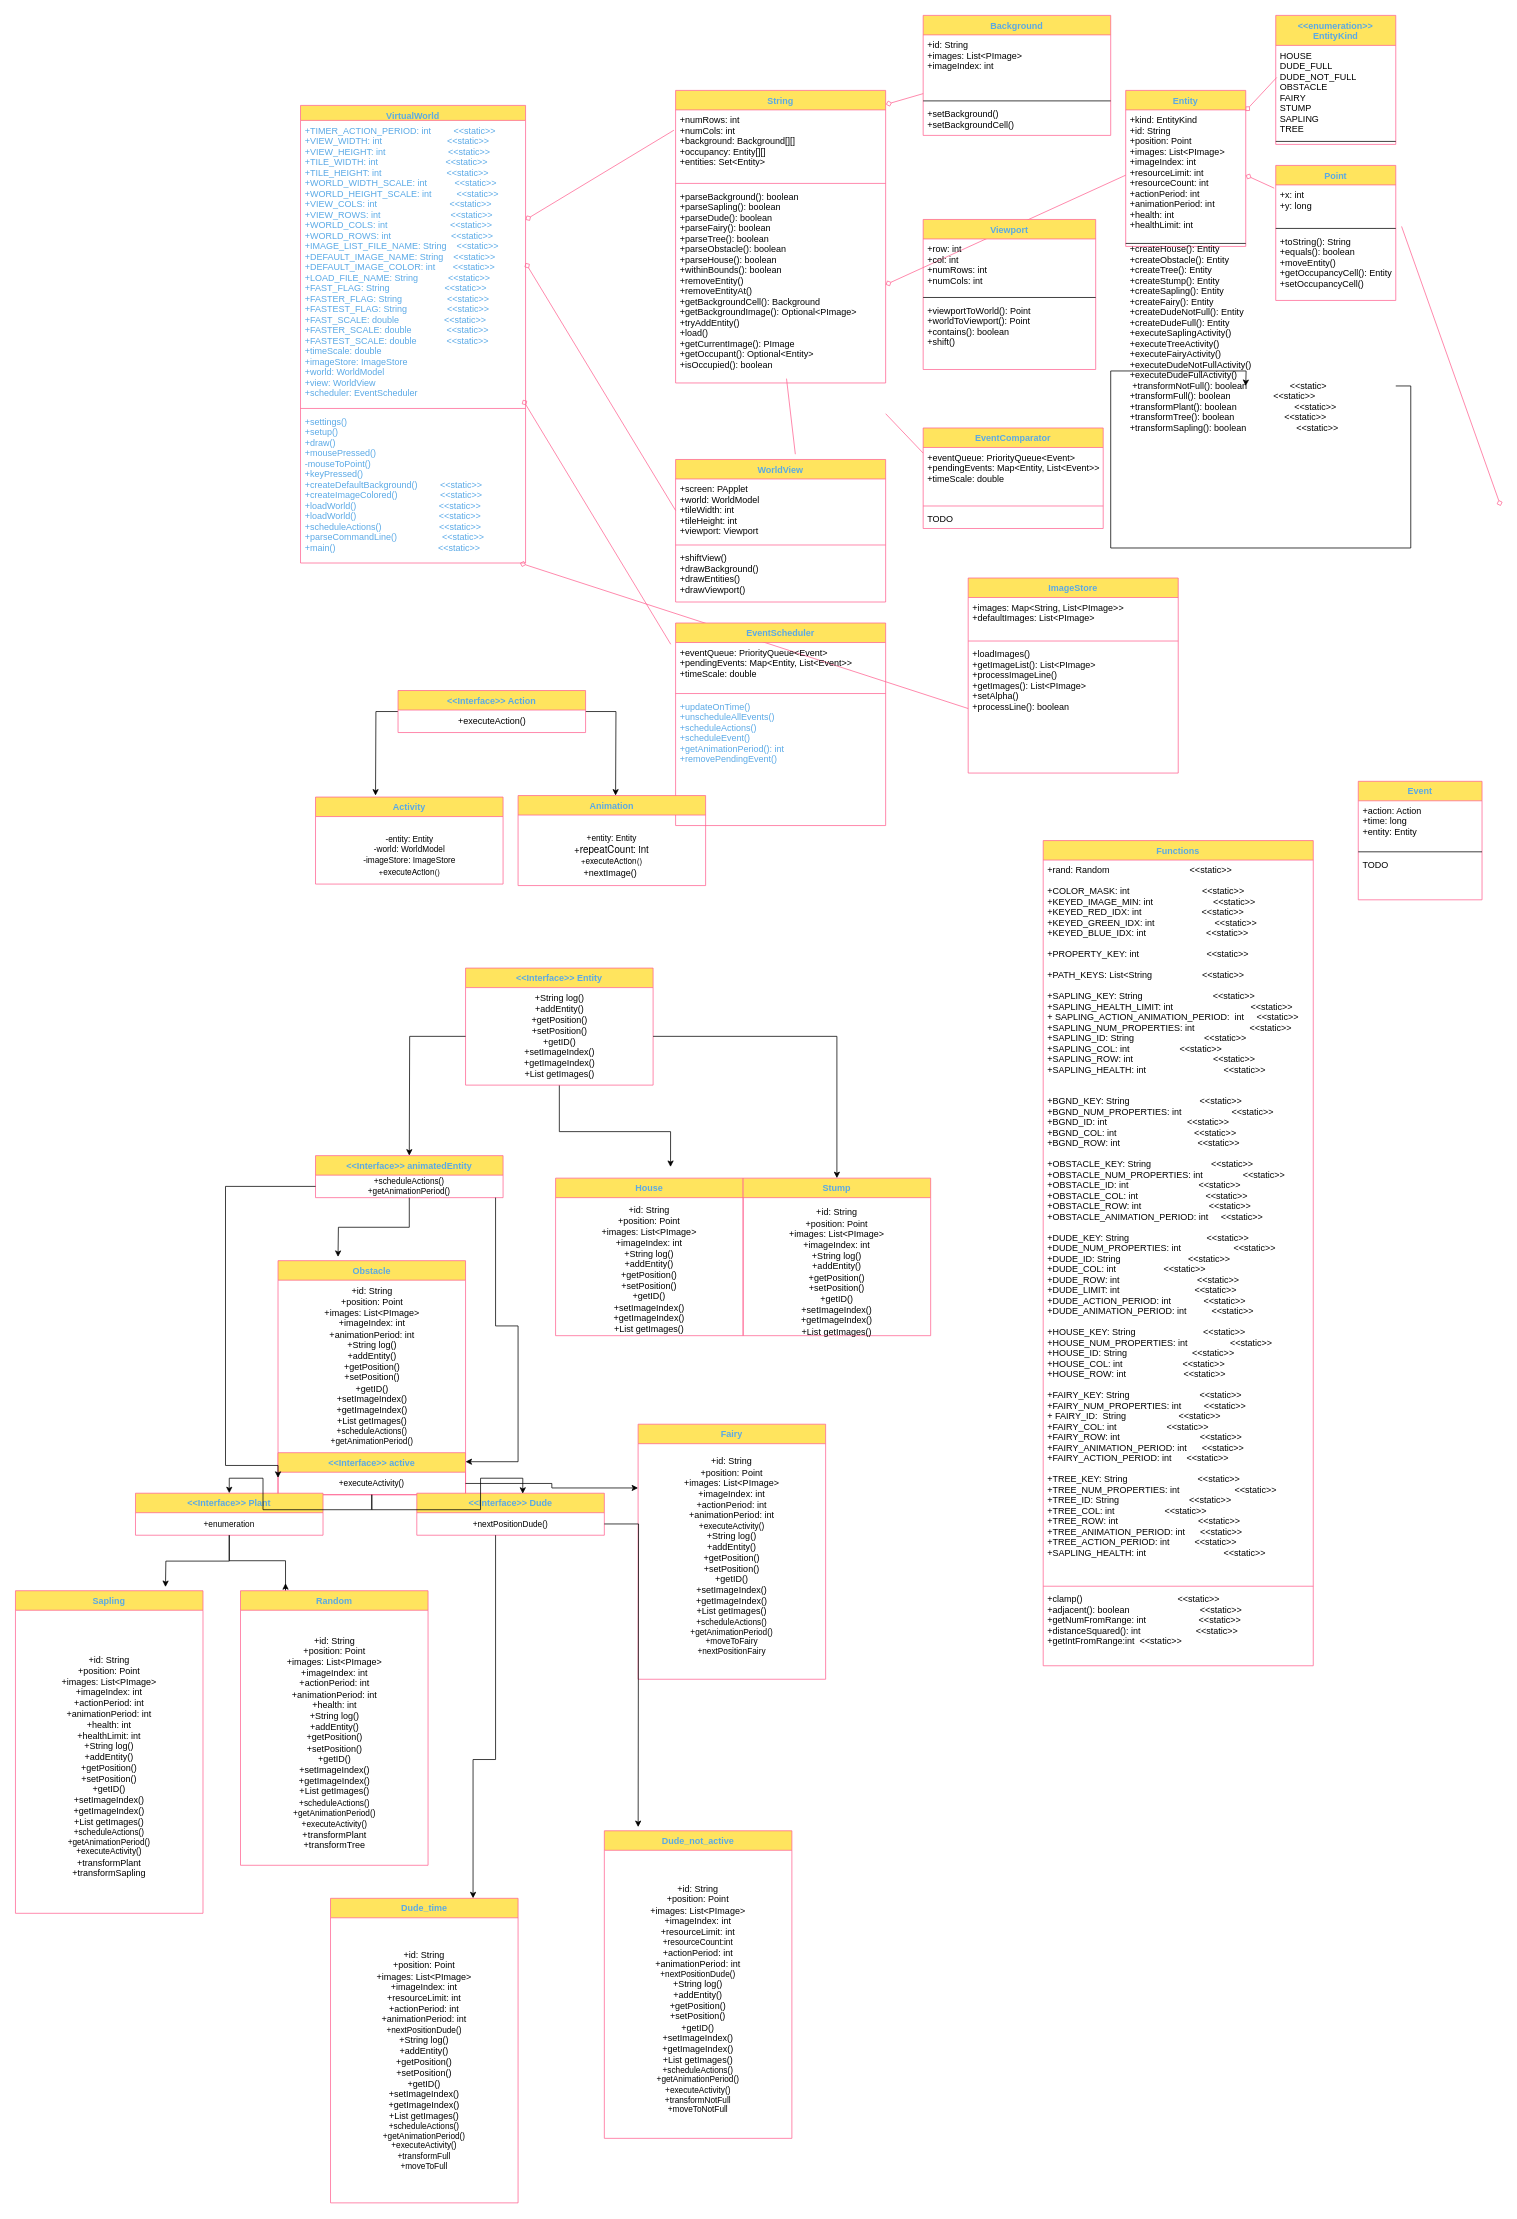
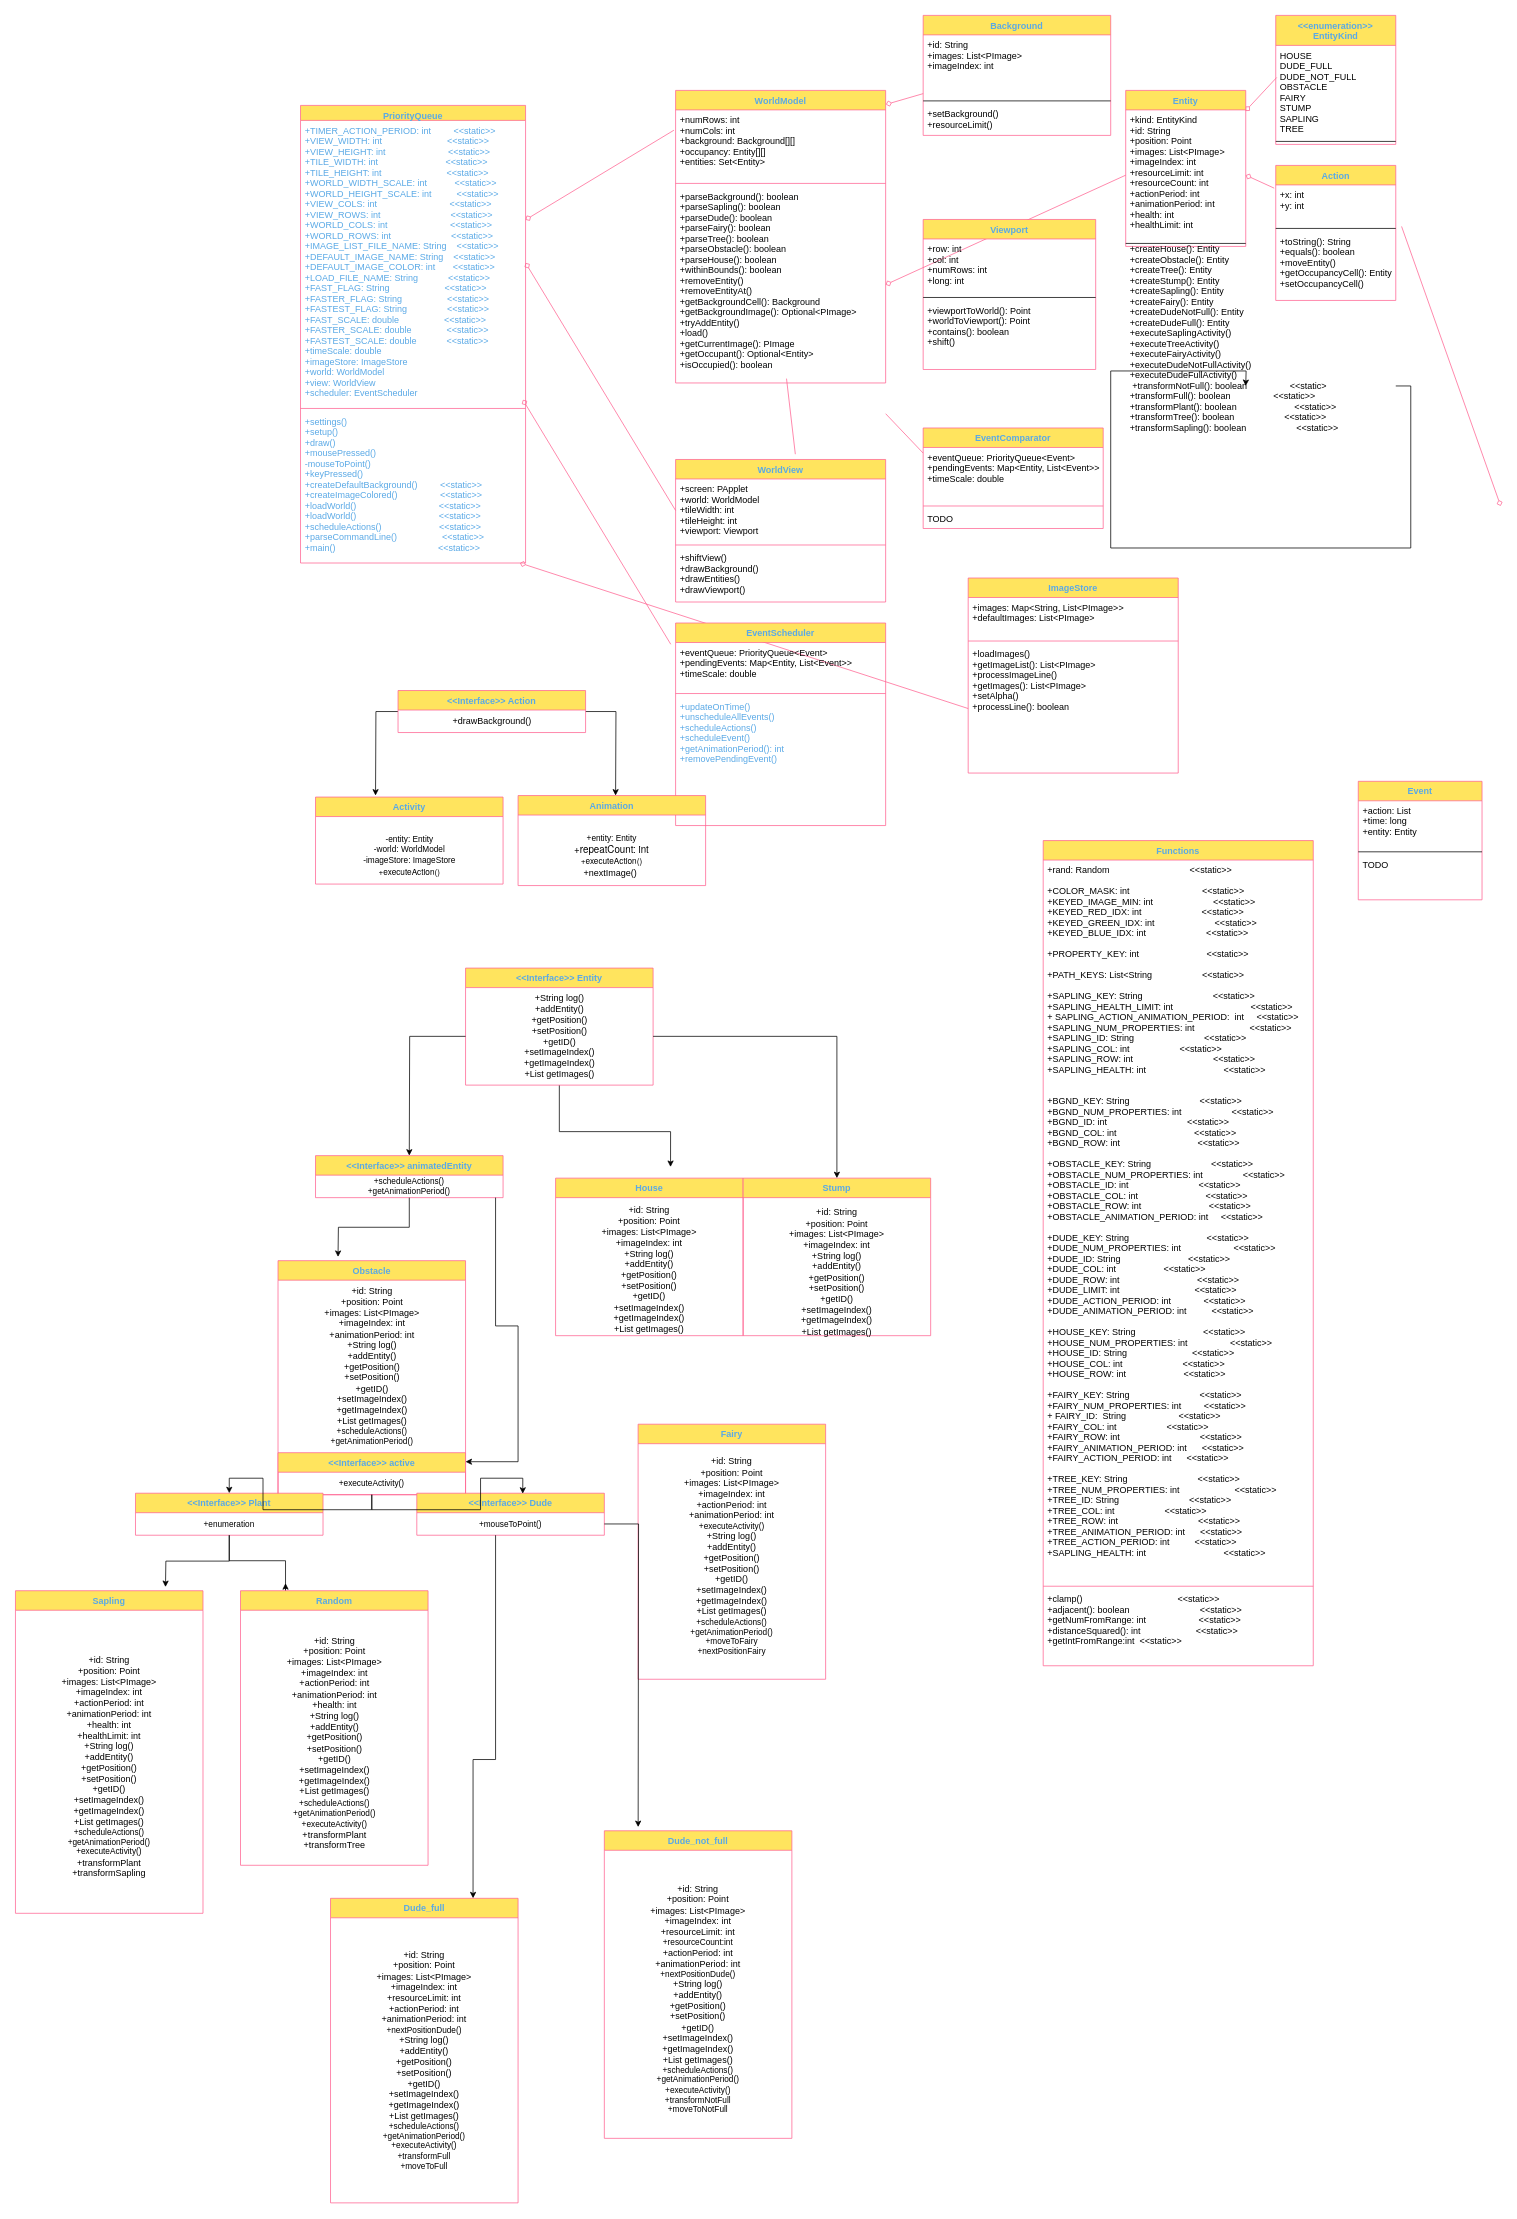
node "String": label "String" -> "WorldModel"
node "+setBackground() +setBackgroundCell()": label "+setBackground() +setBackgroundCell()" -> "+setBackground() +resourceLimit()"
node "VirtualWorld": label "VirtualWorld" -> "PriorityQueue"
node "Point": label "Point" -> "Action"
node "+x: int +y: long": label "+x: int +y: long" -> "+x: int +y: int"
node "+row: int +col: int +numRows: int +numCols: int": label "+row: int +col: int +numRows: int +numCols: int" -> "+row: int +col: int +numRows: int +long: int"
node "+executeAction()": label "+executeAction()" -> "+drawBackground()"
node "+action: Action +time: long +entity: Entity": label "+action: Action +time: long +entity: Entity" -> "+action: List +time: long +entity: Entity"
edge "+scheduleActions() +getAnimationPeriod()" -> "+executeActivity()": removed
edge "+executeActivity()" -> "Fairy": removed
node "+nextPositionDude()": label "+nextPositionDude()" -> "+mouseToPoint()"
node "Dude_not_active": label "Dude_not_active" -> "Dude_not_full"
node "Dude_time": label "Dude_time" -> "Dude_full"
